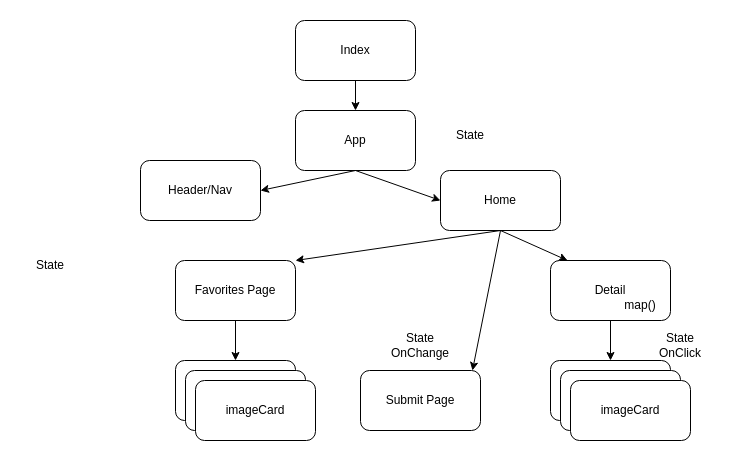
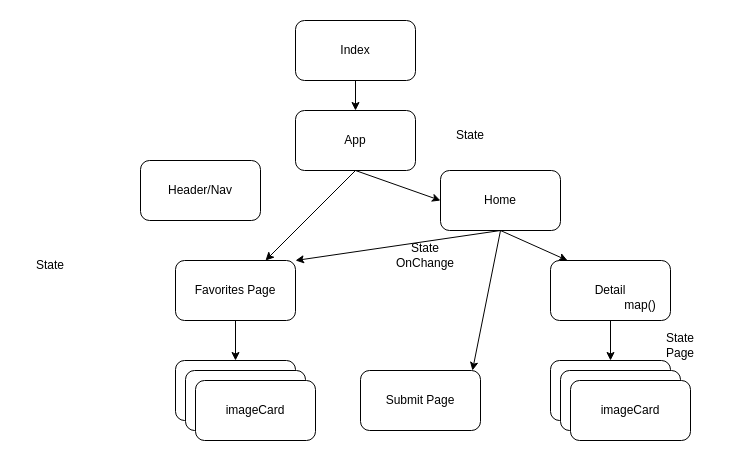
edge "App" -> "Header/Nav": now "App" -> "Favorites Page"
node "State OnChange": moved (421, 346) -> (426, 256)
node "State OnClick": label "State OnClick" -> "State Page"
